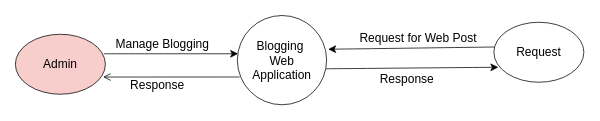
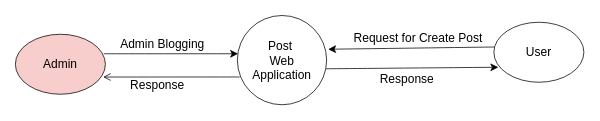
node "Request for Web Post": label "Request for Web Post" -> "Request for Create Post"
node "Manage Blogging": label "Manage Blogging" -> "Admin Blogging"
node "Request": label "Request" -> "User"
node "Blogging Web Application": label "Blogging Web Application" -> "Post Web Application"
